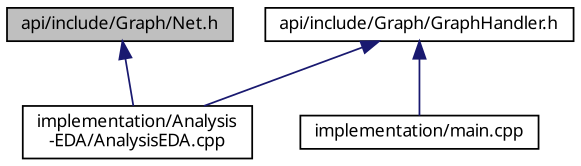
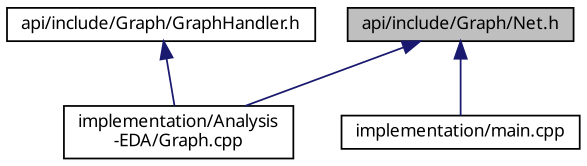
edge "implementation/main.cpp" -> "api/include/Graph/GraphHandler.h": now "implementation/main.cpp" -> "api/include/Graph/Net.h"
node "implementation/Analysis -EDA/AnalysisEDA.cpp": label "implementation/Analysis -EDA/AnalysisEDA.cpp" -> "implementation/Analysis -EDA/Graph.cpp"
